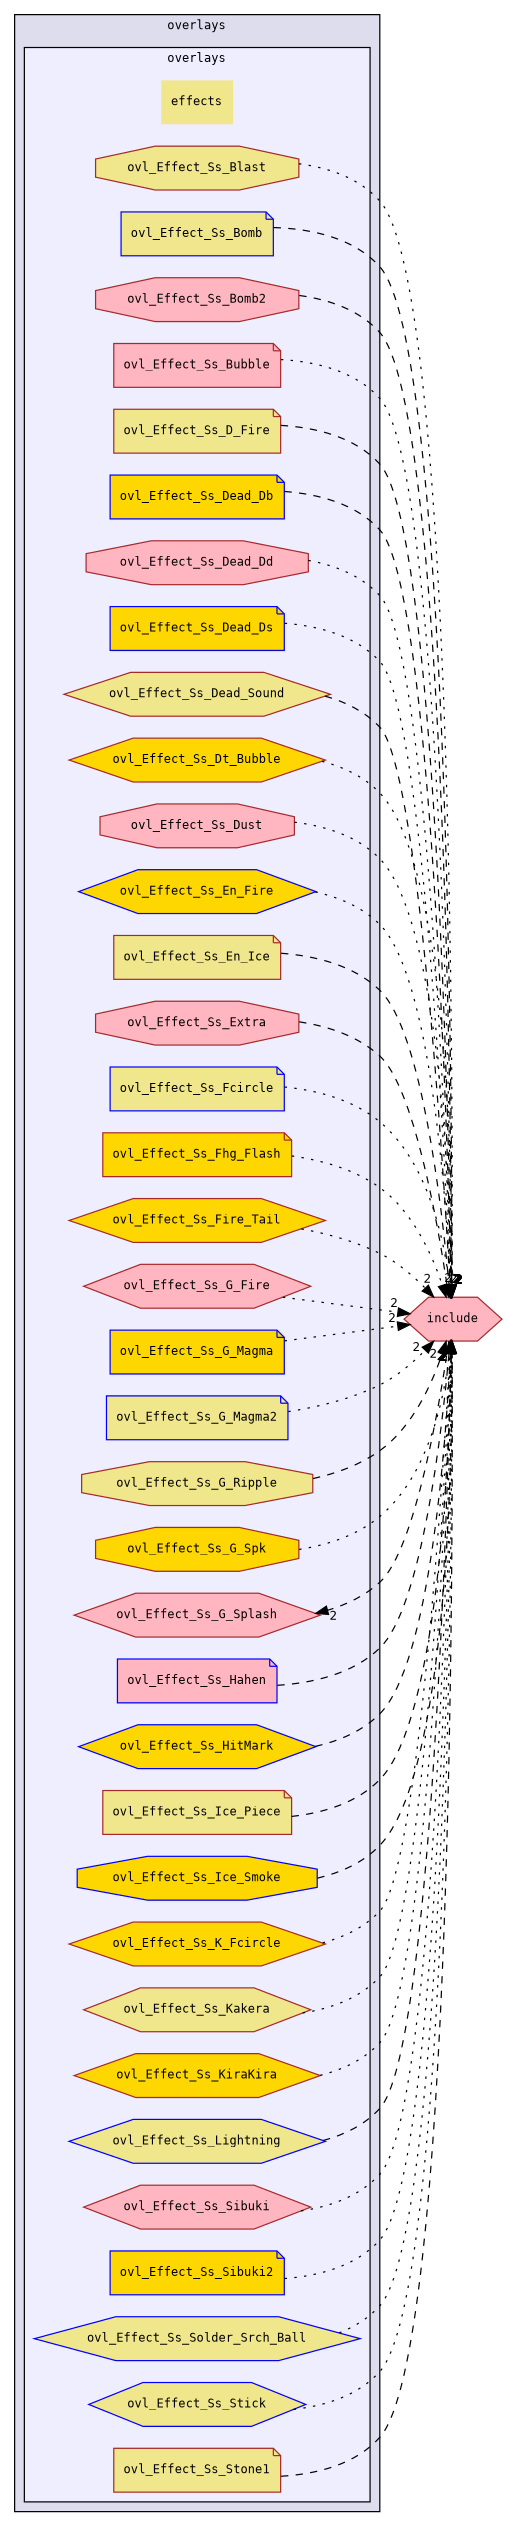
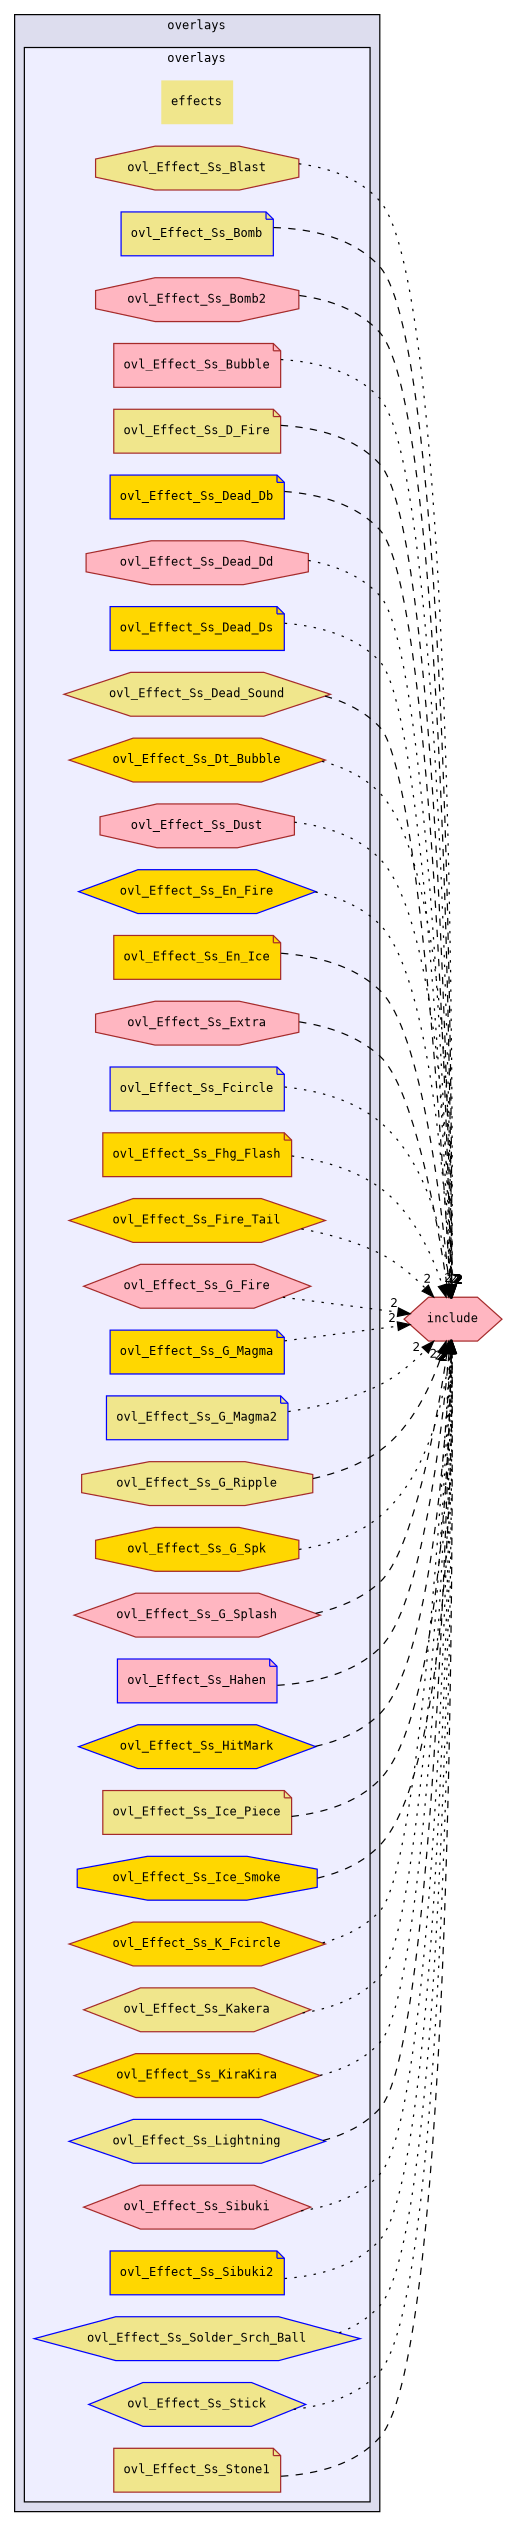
node "ovl_Effect_Ss_En_Ice": fillcolor khaki -> gold
edge "include" -> "ovl_Effect_Ss_G_Splash": reversed
